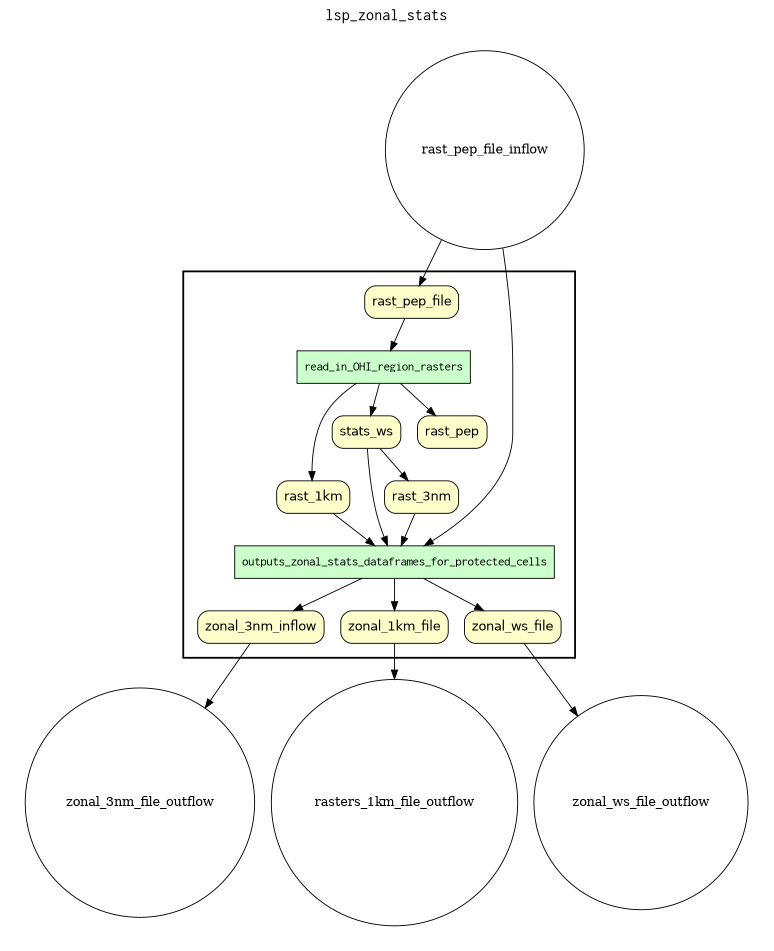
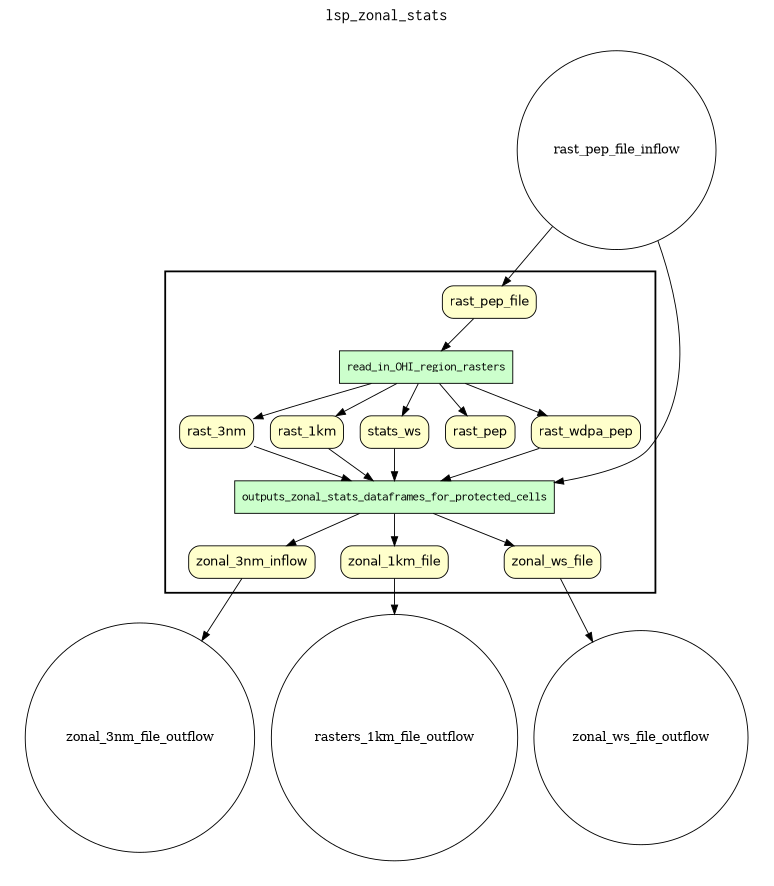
node "rast_wdpa_pep": added
edge "stats_ws" -> "rast_3nm": now "read_in_OHI_region_rasters" -> "rast_3nm"
